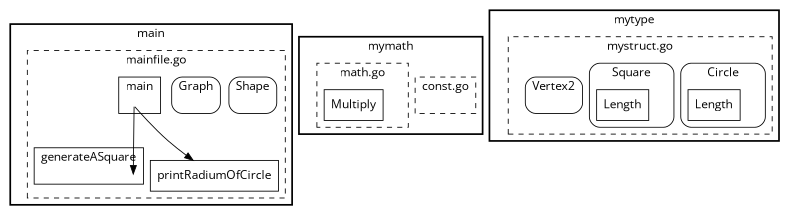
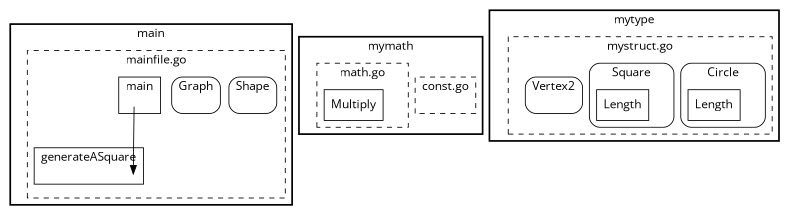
node "printRadiumOfCircle": removed
